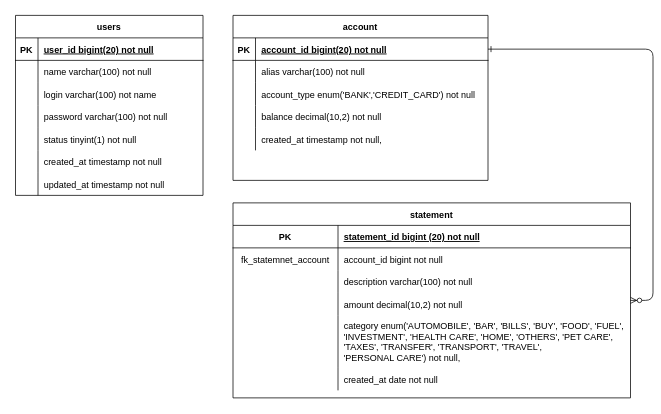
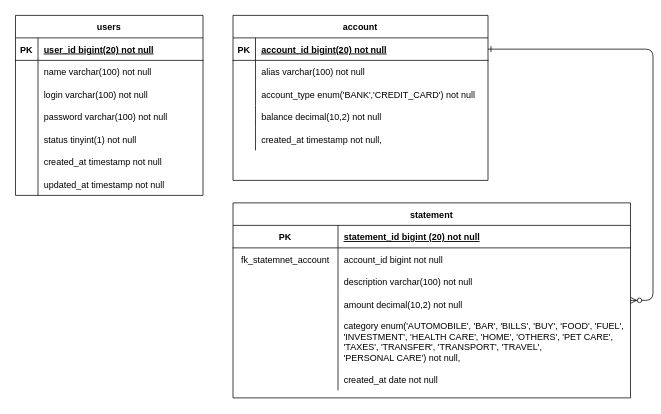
node "login varchar(100) not name": label "login varchar(100) not name" -> "login varchar(100) not null"
